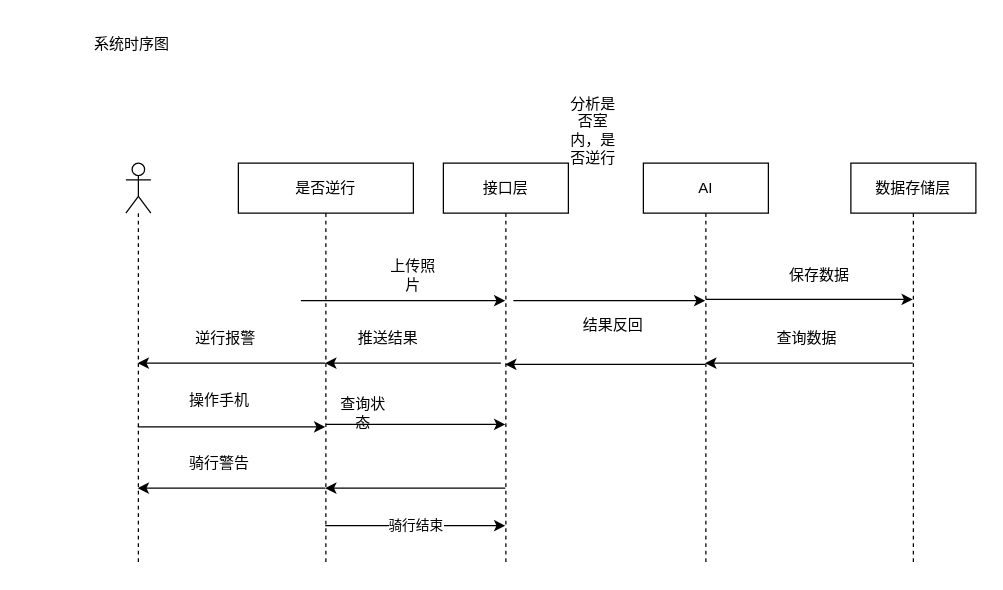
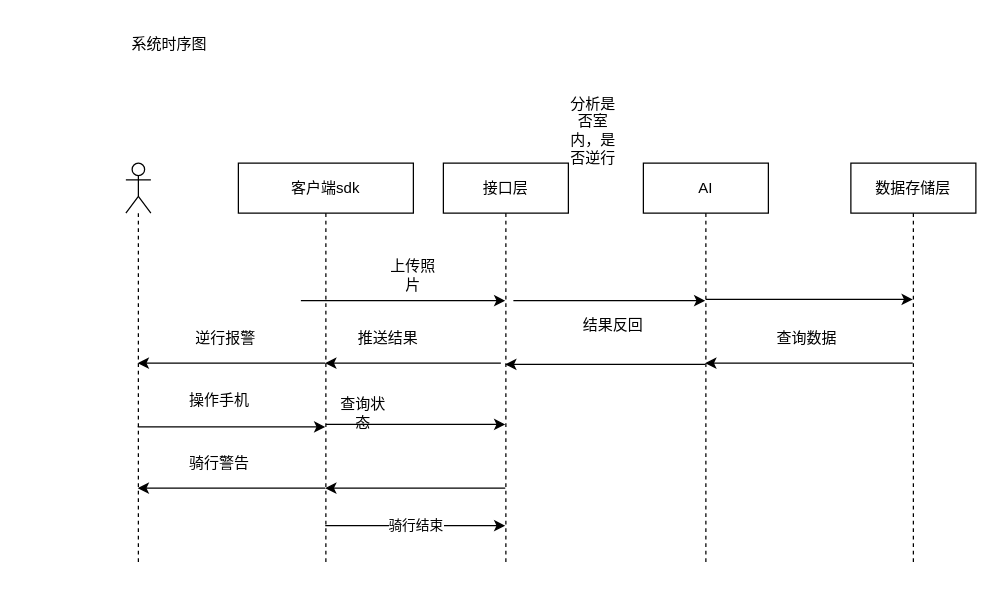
node "系统时序图": moved (132, 44) -> (169, 44)
node "是否逆行": label "是否逆行" -> "客户端sdk"
node "保存数据": removed
